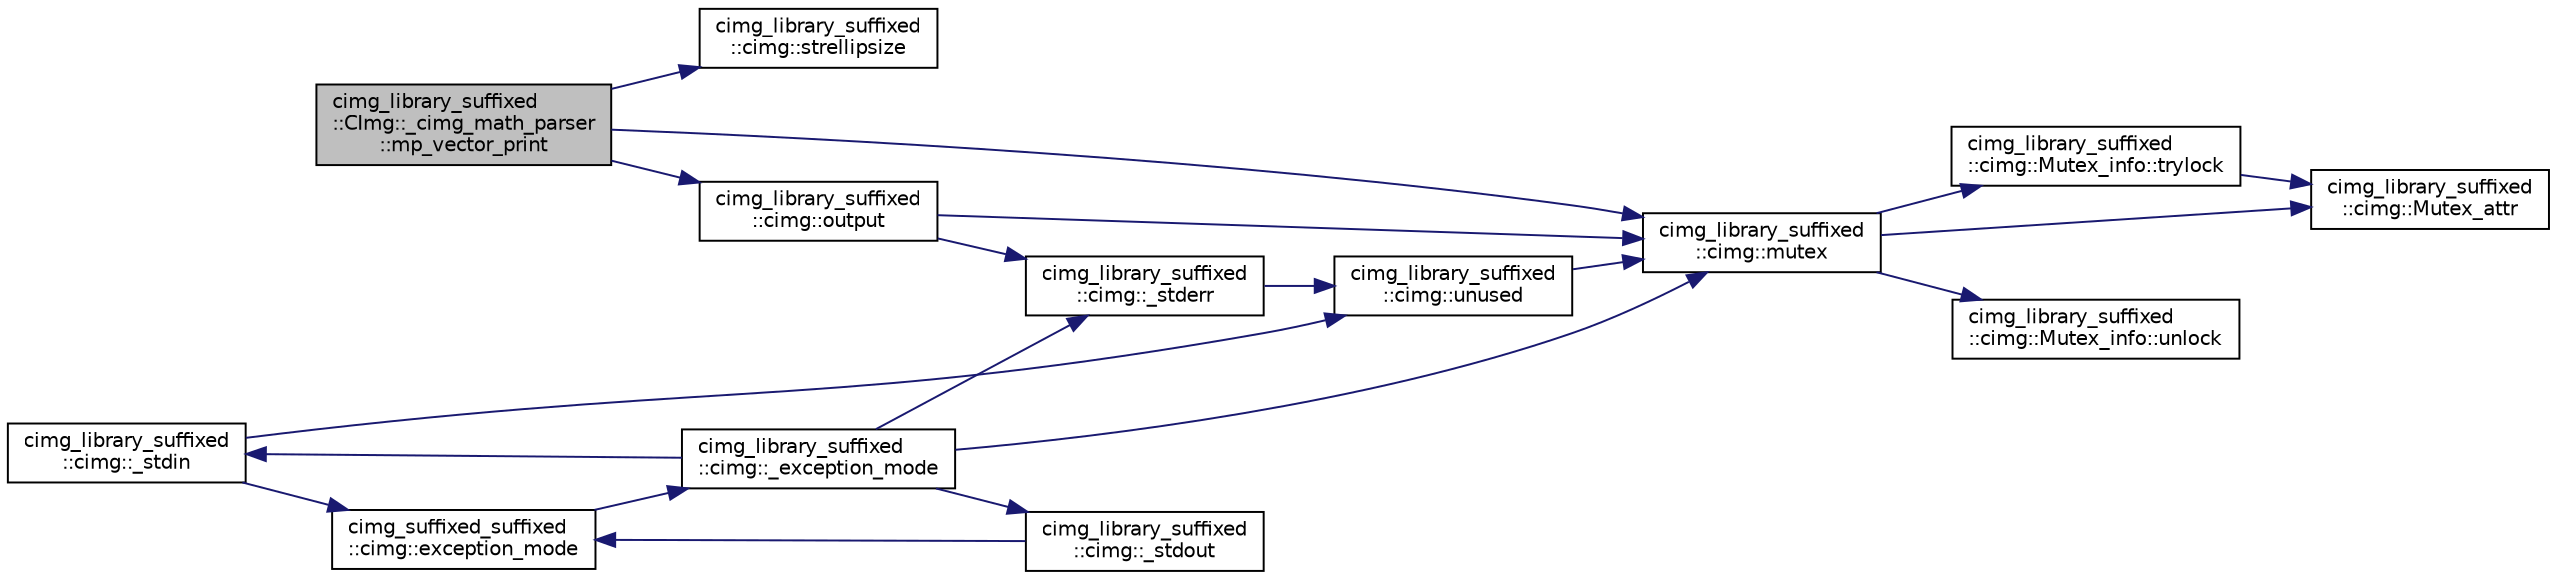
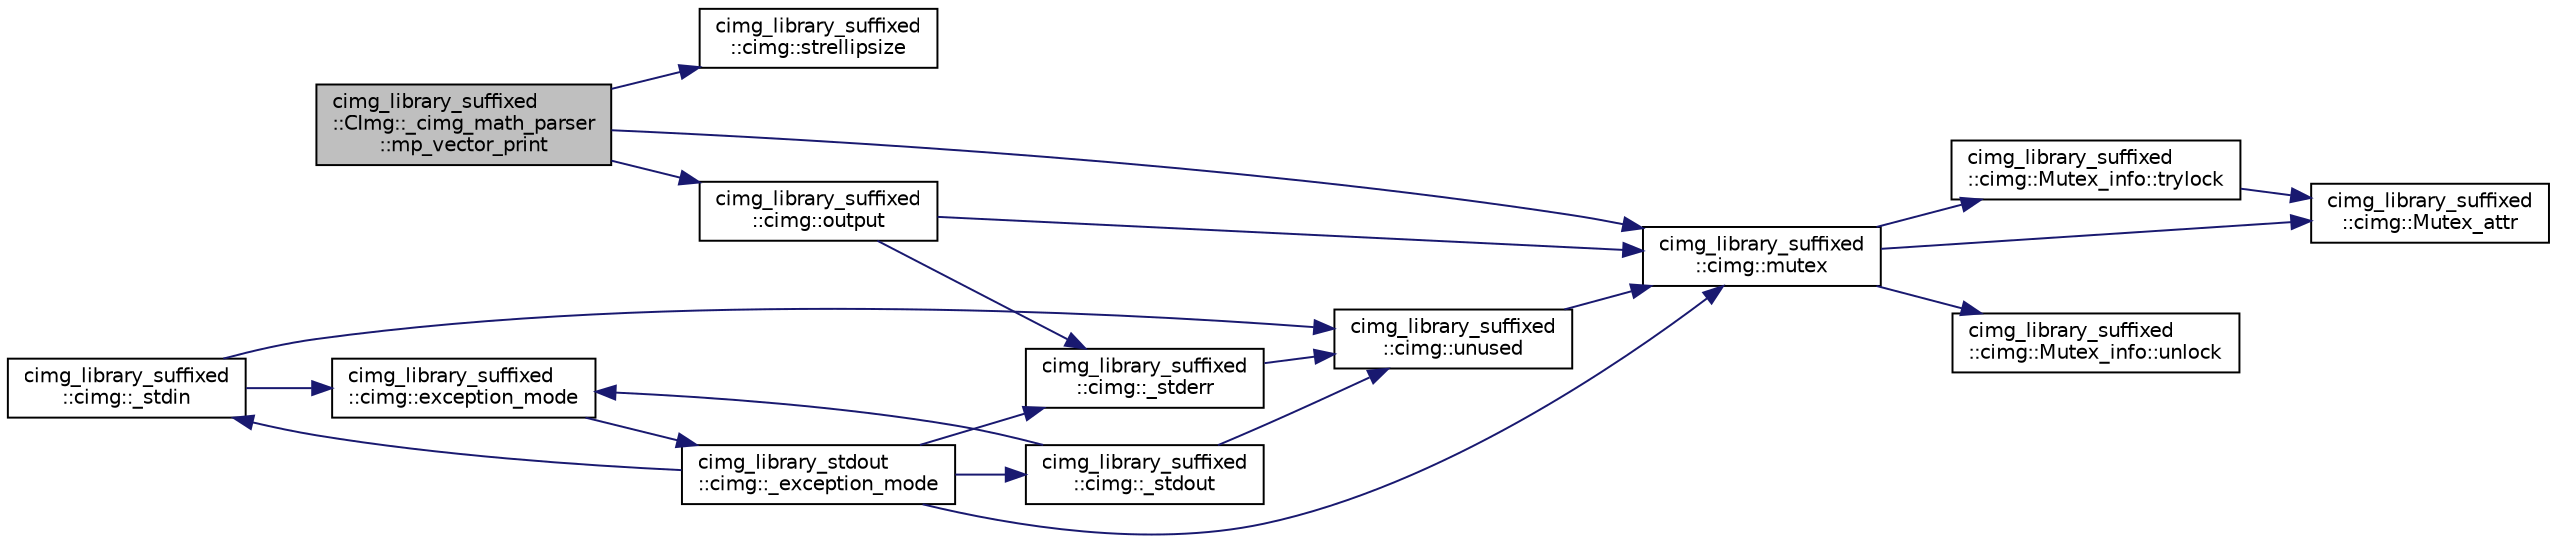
edge "cimg_library_suffixed ::cimg::_stdout" -> "cimg_library_suffixed ::cimg::unused": added
node "cimg_library_suffixed ::cimg::_exception_mode": label "cimg_library_suffixed ::cimg::_exception_mode" -> "cimg_library_stdout ::cimg::_exception_mode"
node "cimg_suffixed_suffixed ::cimg::exception_mode": label "cimg_suffixed_suffixed ::cimg::exception_mode" -> "cimg_library_suffixed ::cimg::exception_mode"
